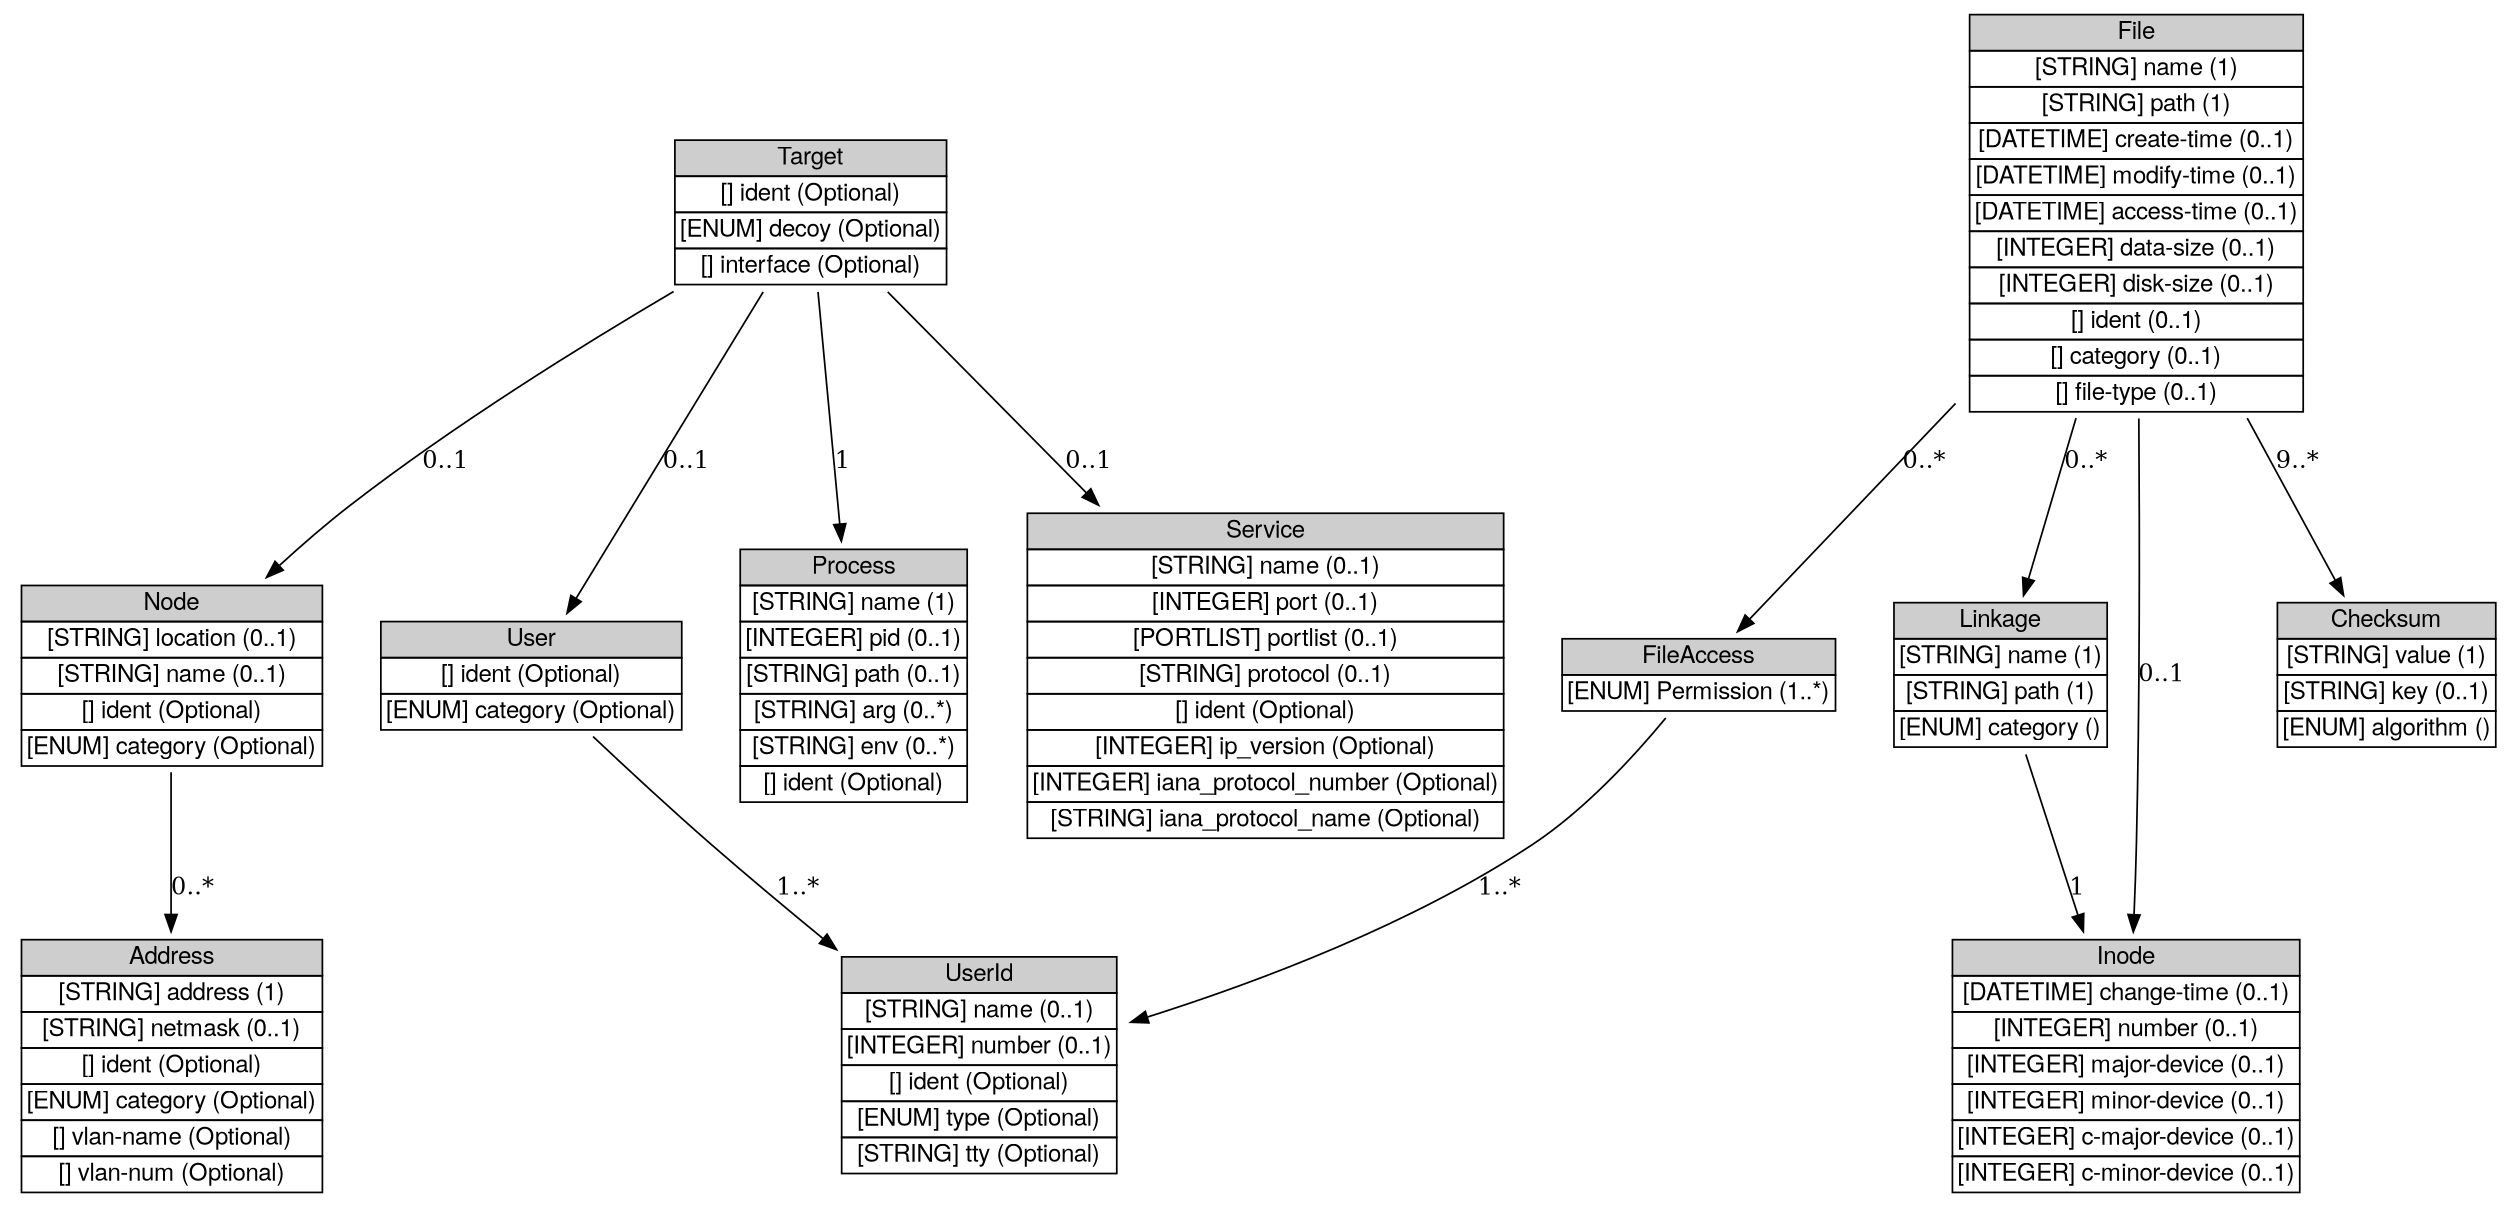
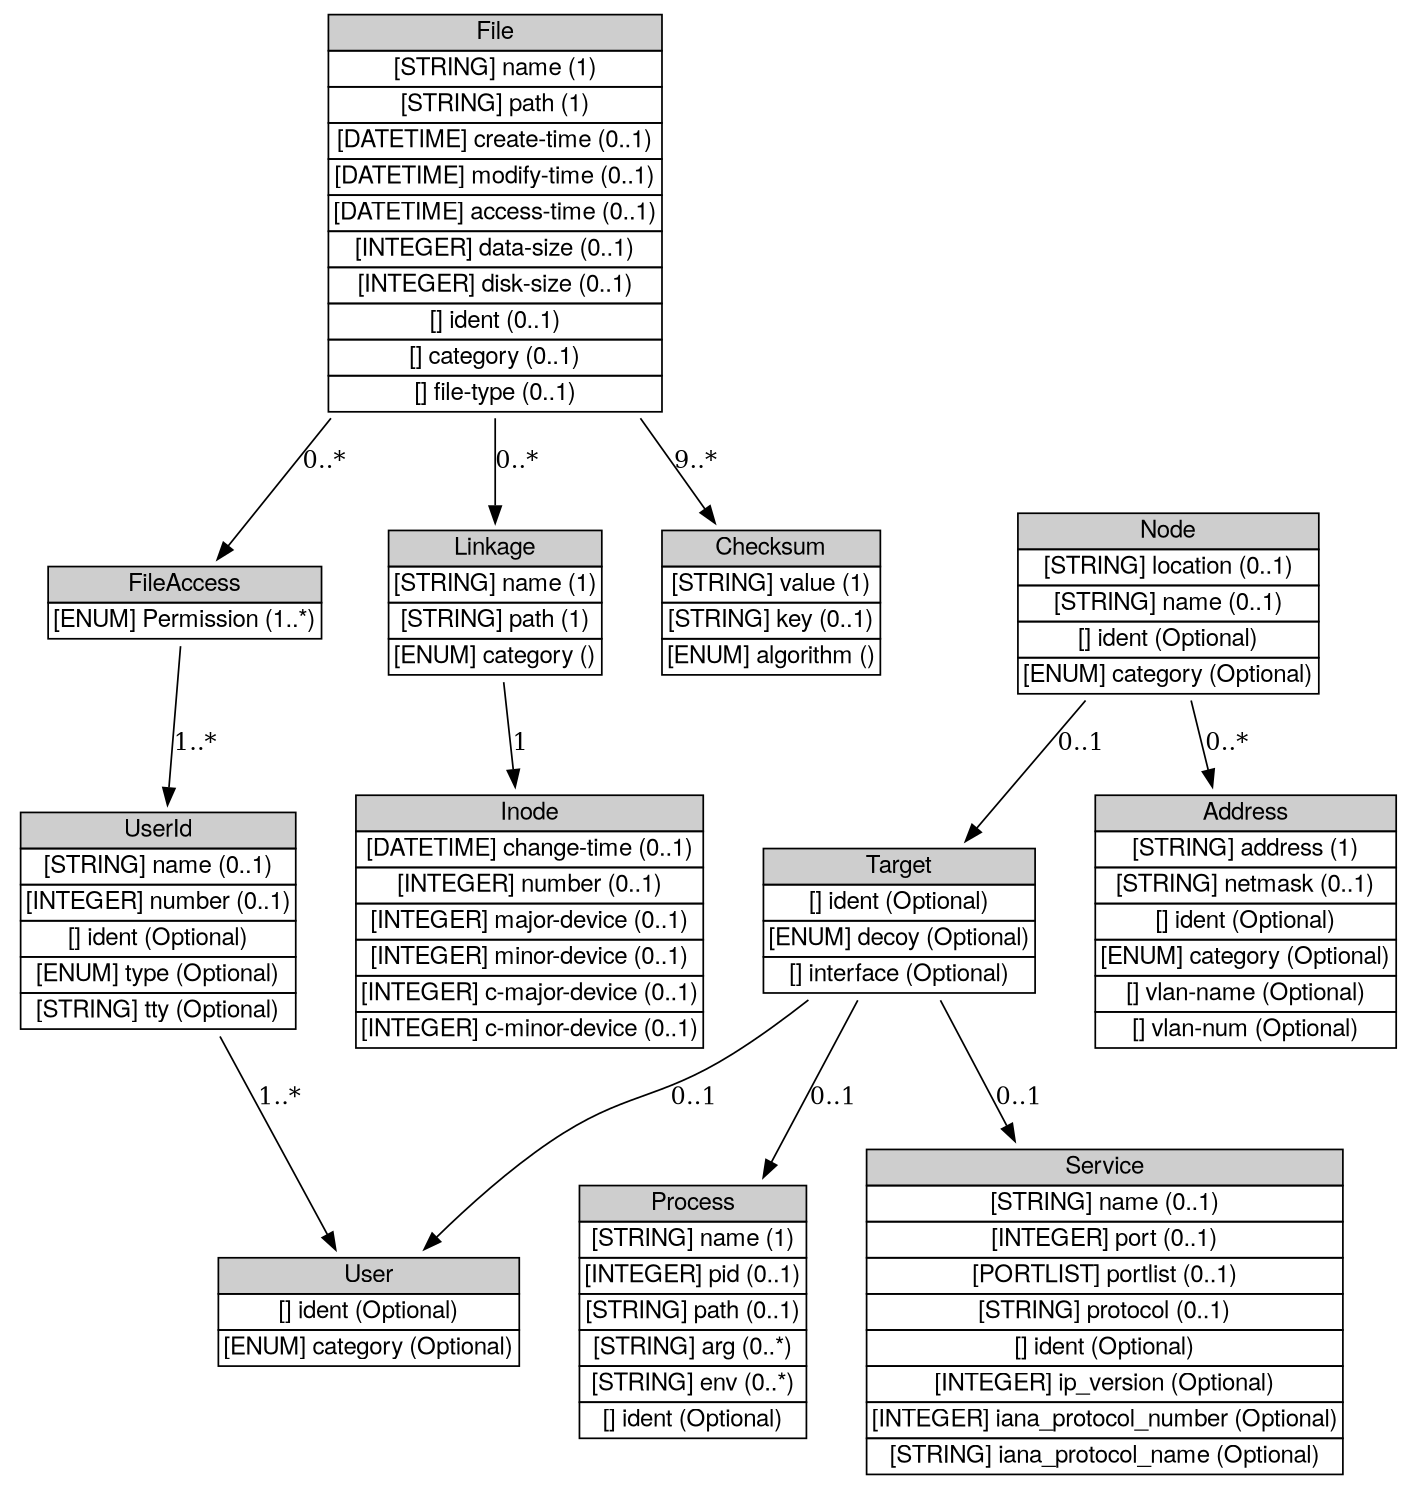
edge "Target" -> "Node": reversed
edge "Target" -> "Process": label "1" -> "0..1"
edge "File" -> "Inode": removed, label "0..1"
edge "User" -> "UserId": reversed
